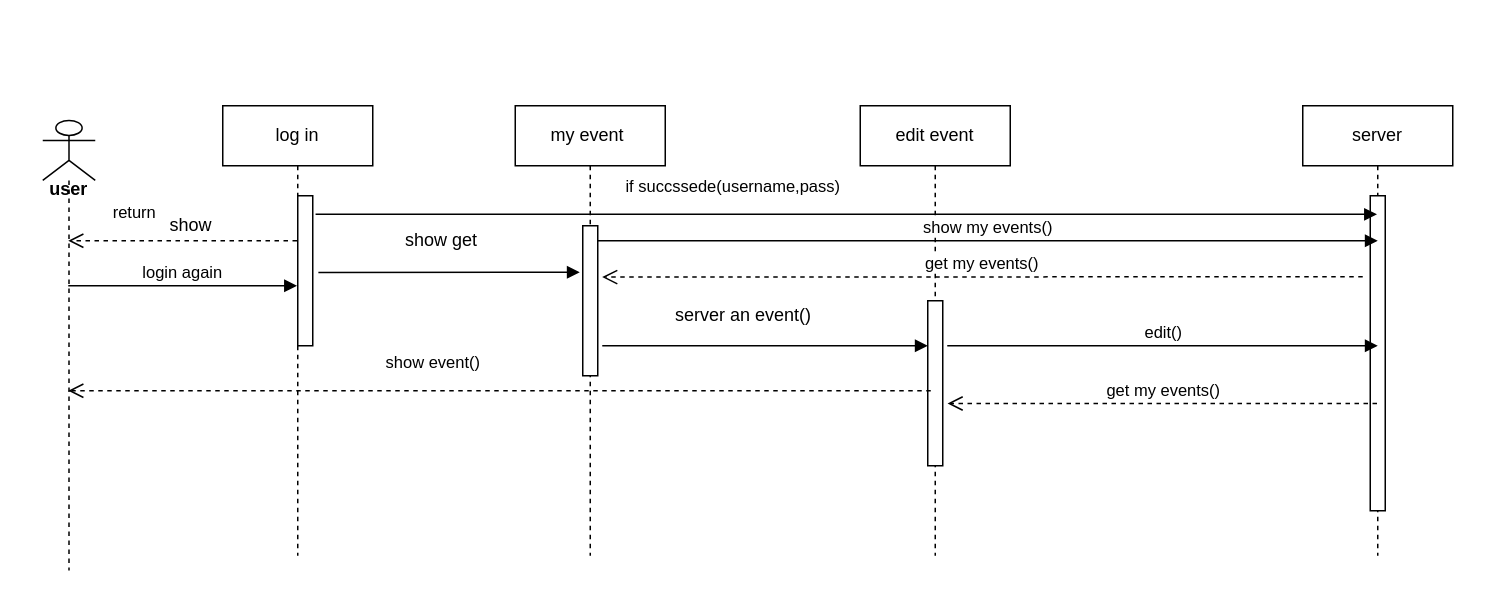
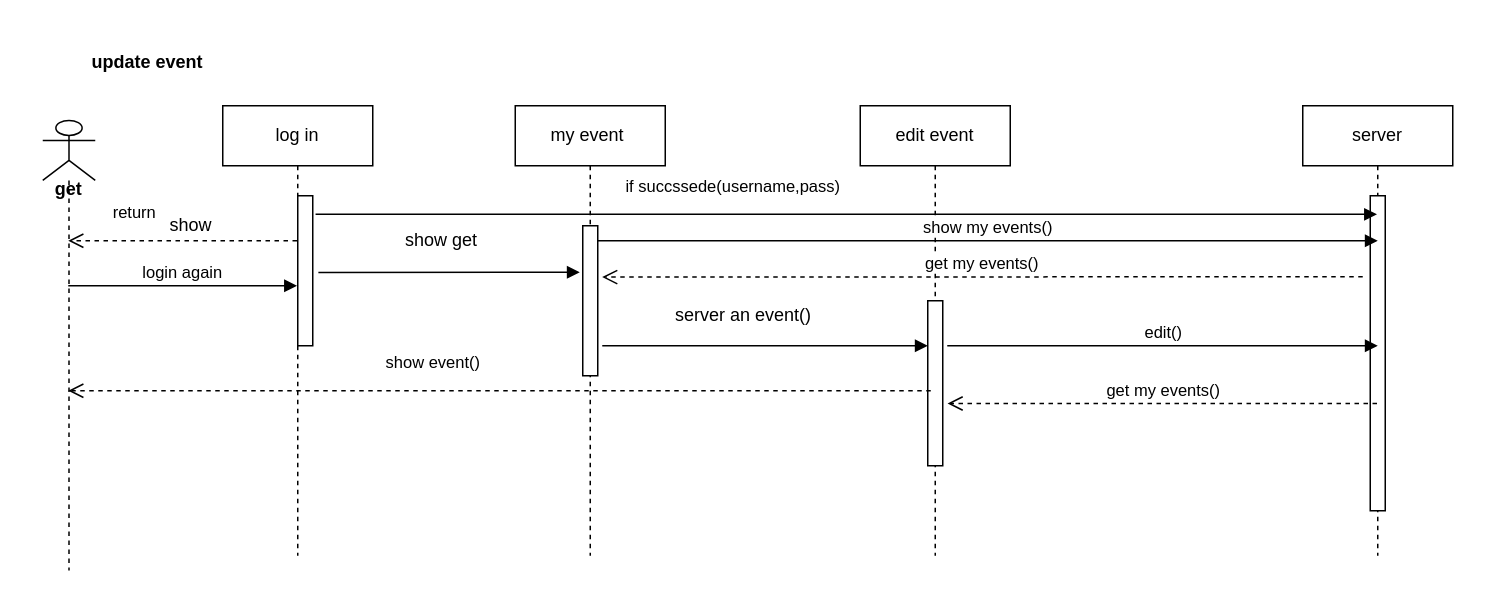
node "update event": added
node "user": label "user" -> "get"
